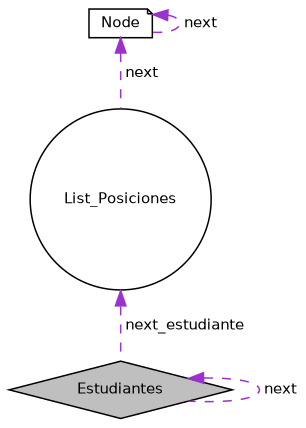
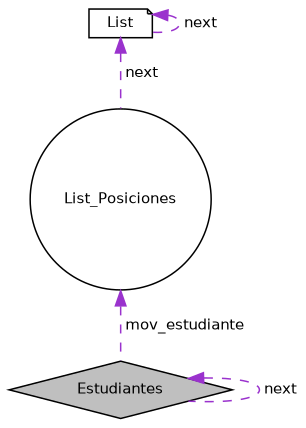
node "Node": label "Node" -> "List"
edge "Estudiantes" -> "List_Posiciones": label " next_estudiante" -> " mov_estudiante"
